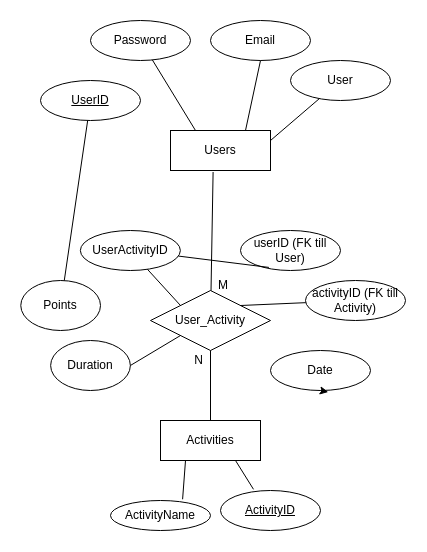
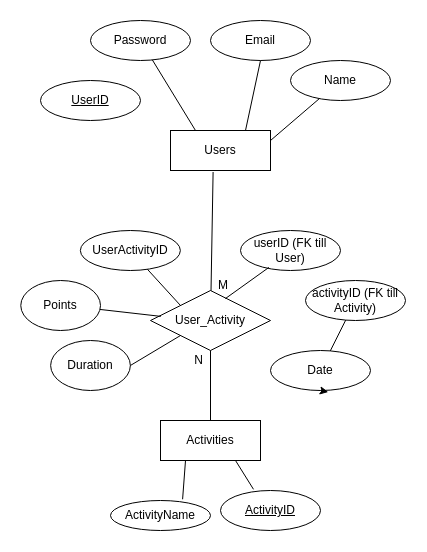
node "User": label "User" -> "Name"
edge "UserID" -- "Points": now "User_Activity" -- "Points"
edge "UserActivityID" -- "userID (FK till User)": now "User_Activity" -- "userID (FK till User)"
edge "activityID (FK till Activity)" -- "User_Activity": now "activityID (FK till Activity)" -- "Date"
